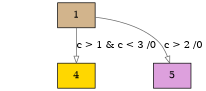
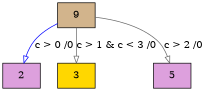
node "1": label "1" -> "9"
node "2": added
node "4": label "4" -> "3"
